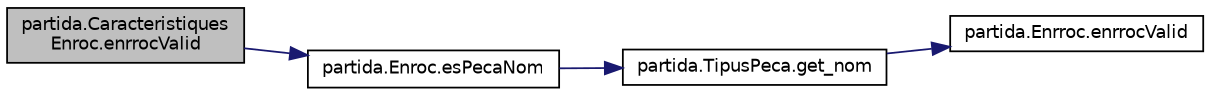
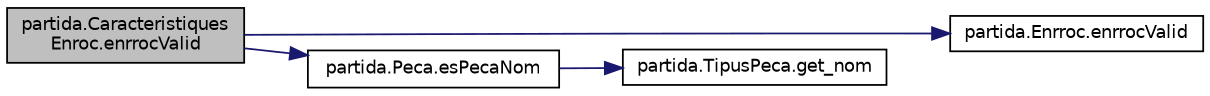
edge "partida.TipusPeca.get_nom" -> "partida.Enrroc.enrrocValid": now "partida.Caracteristiques Enroc.enrrocValid" -> "partida.Enrroc.enrrocValid"
node "partida.Enroc.esPecaNom": label "partida.Enroc.esPecaNom" -> "partida.Peca.esPecaNom"
